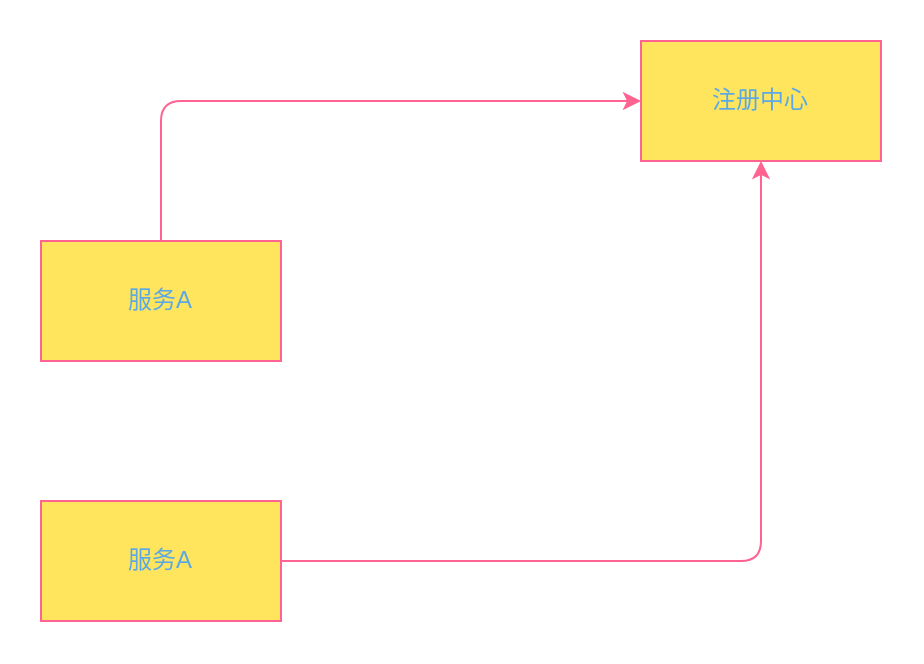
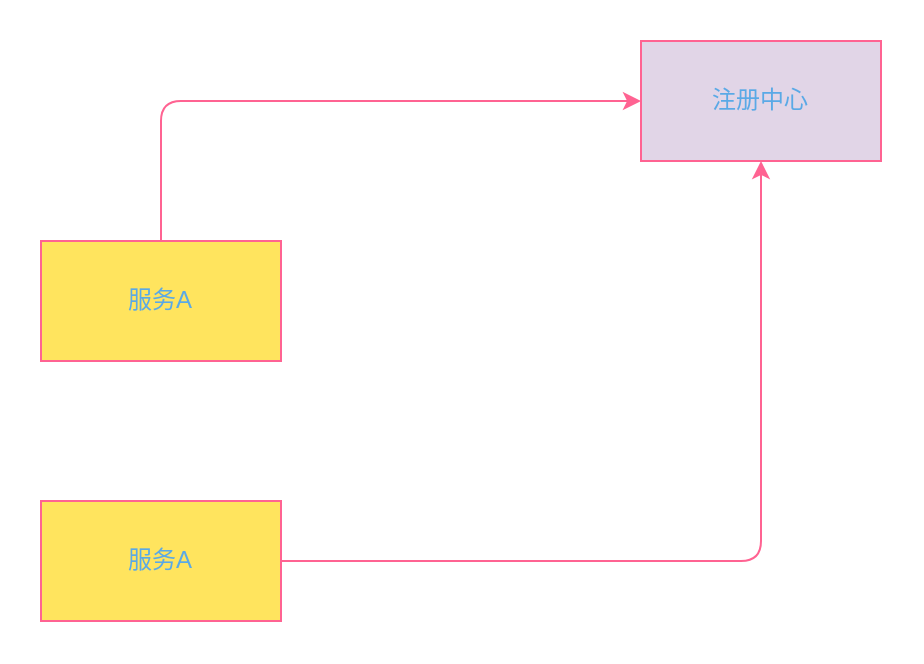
node "注册中心": fillcolor #ffe45e -> #e1d5e7
